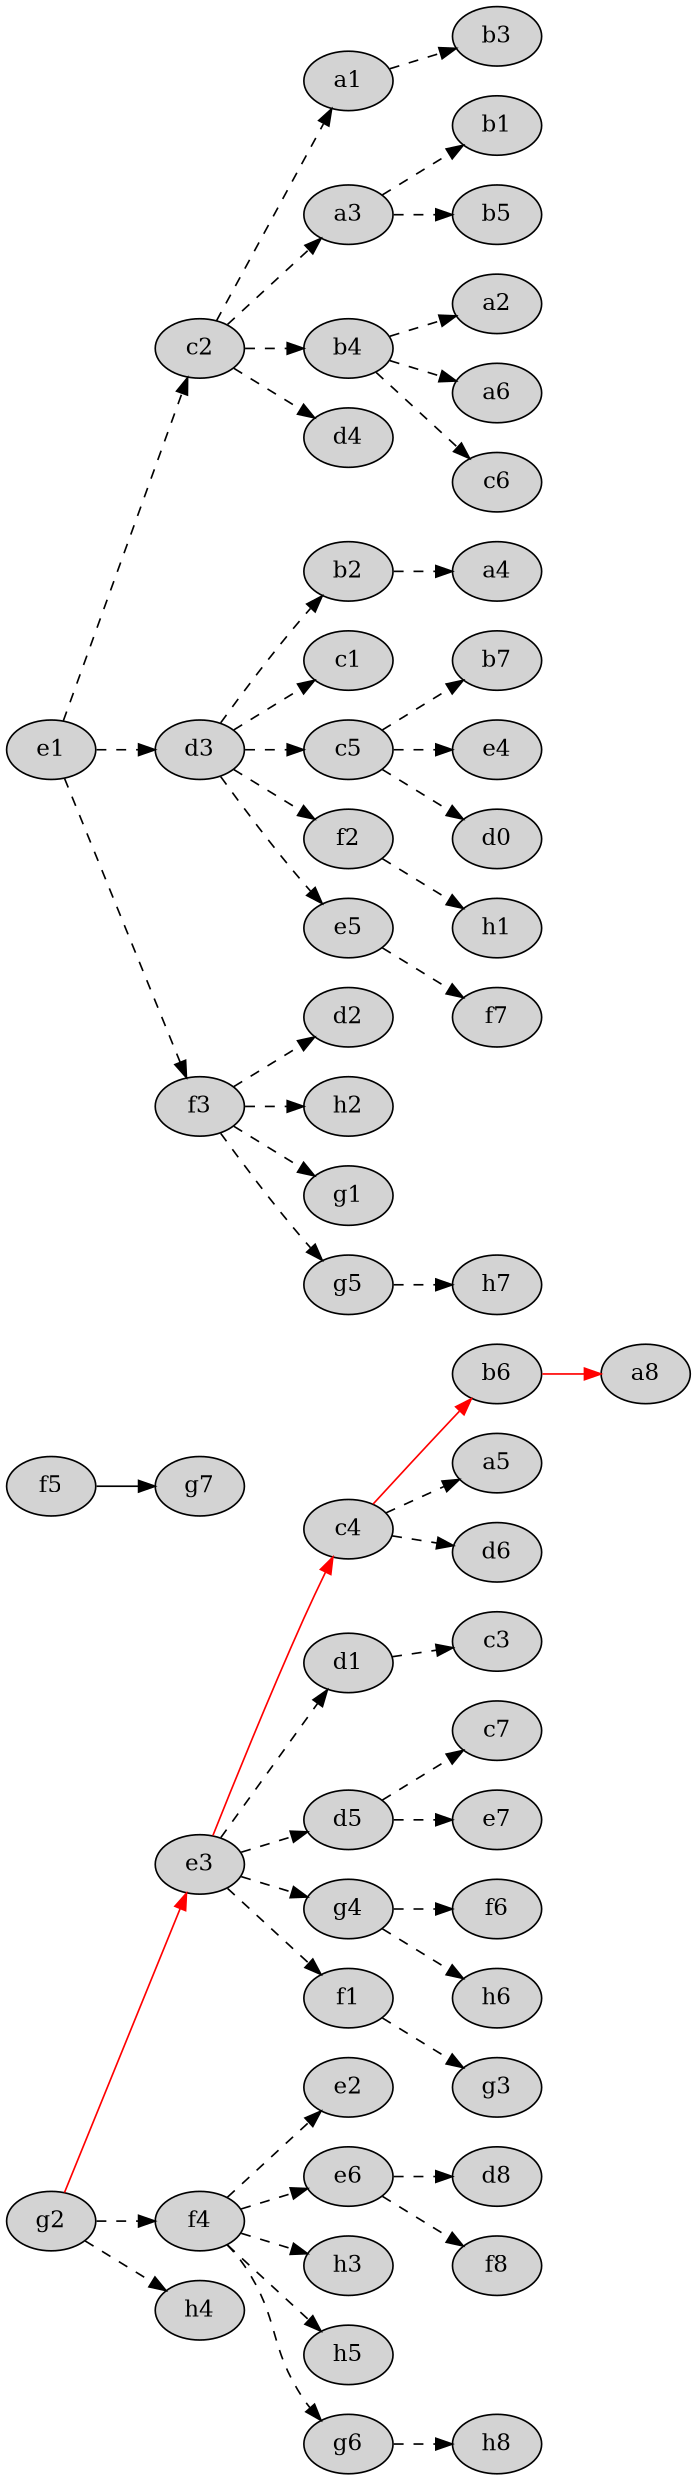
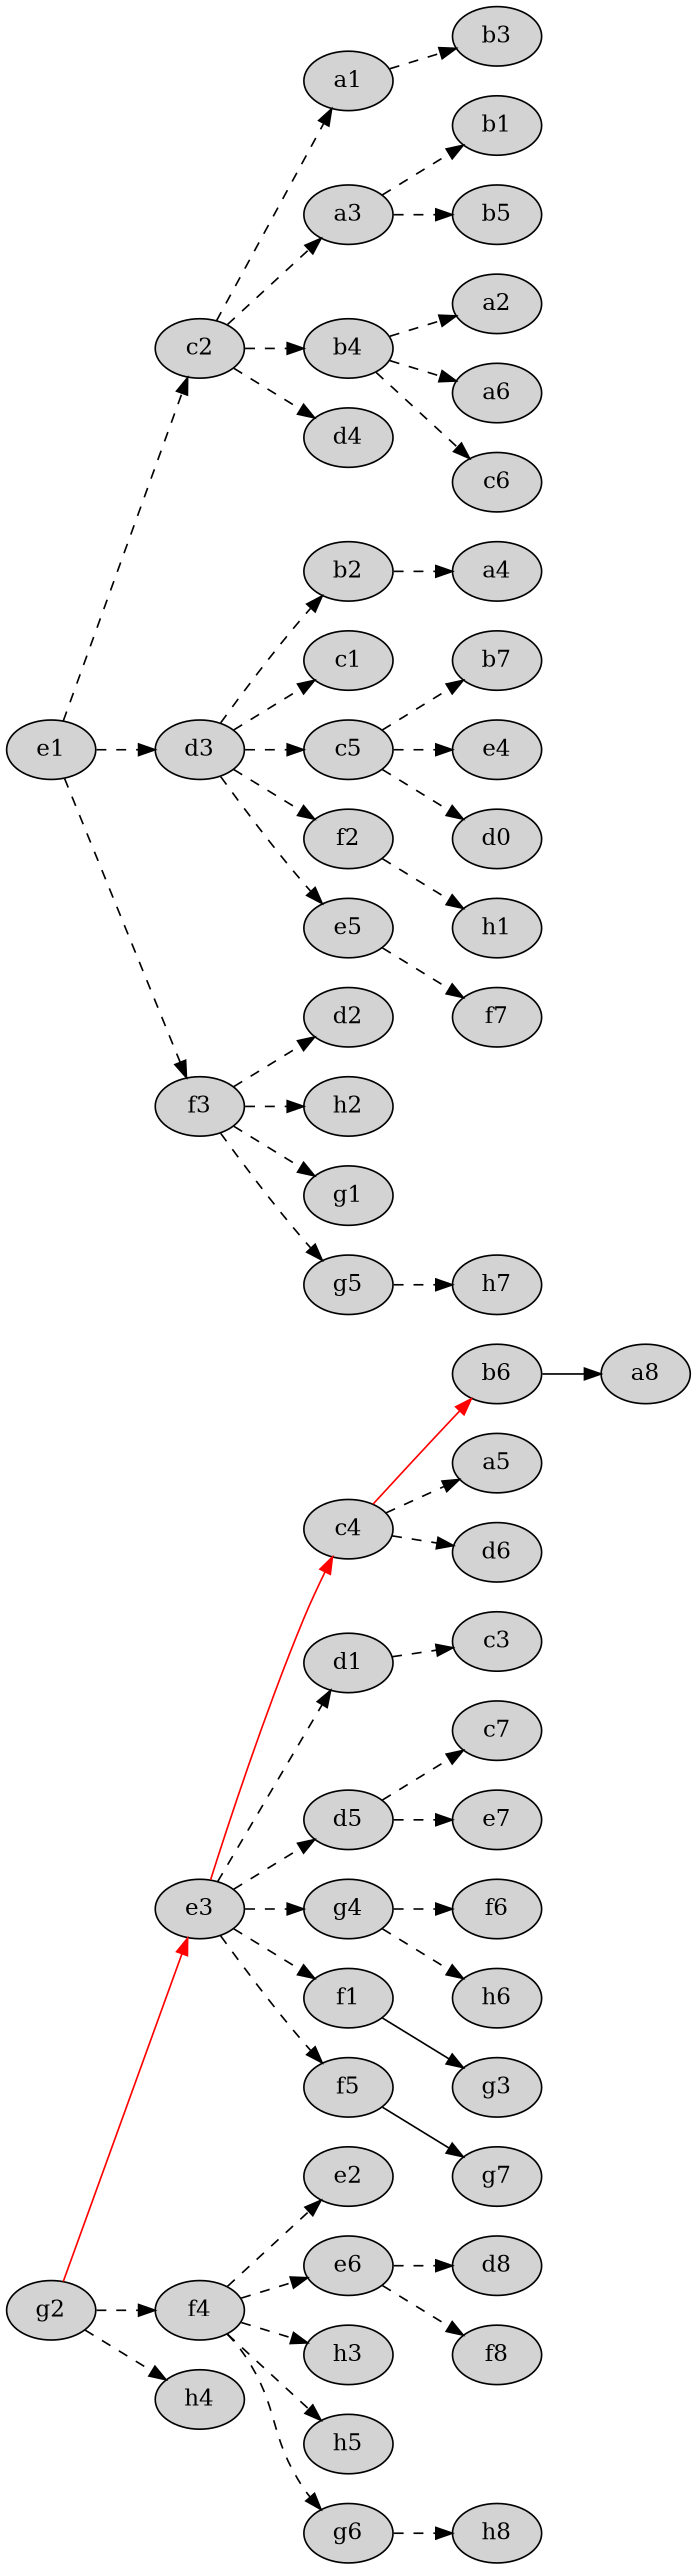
edge "b6" -> "a8": color red -> black
edge "e3" -> "f5": added
edge "f1" -> "g3": style dashed -> solid
